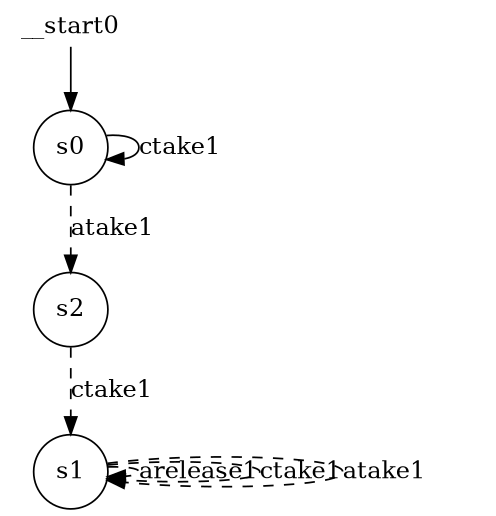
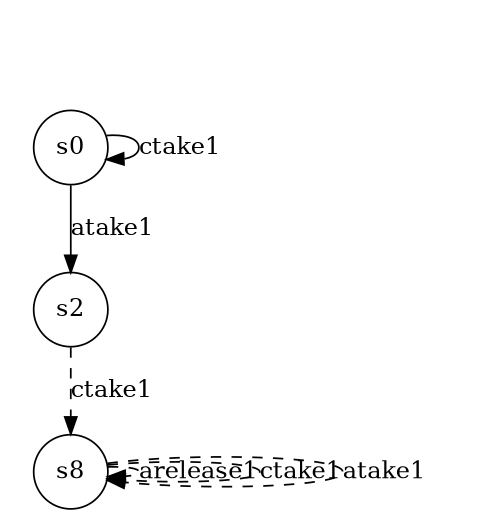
node "__start0": removed
edge "s0" -> "s2": style dashed -> strict
node "s1": label "s1" -> "s8"
